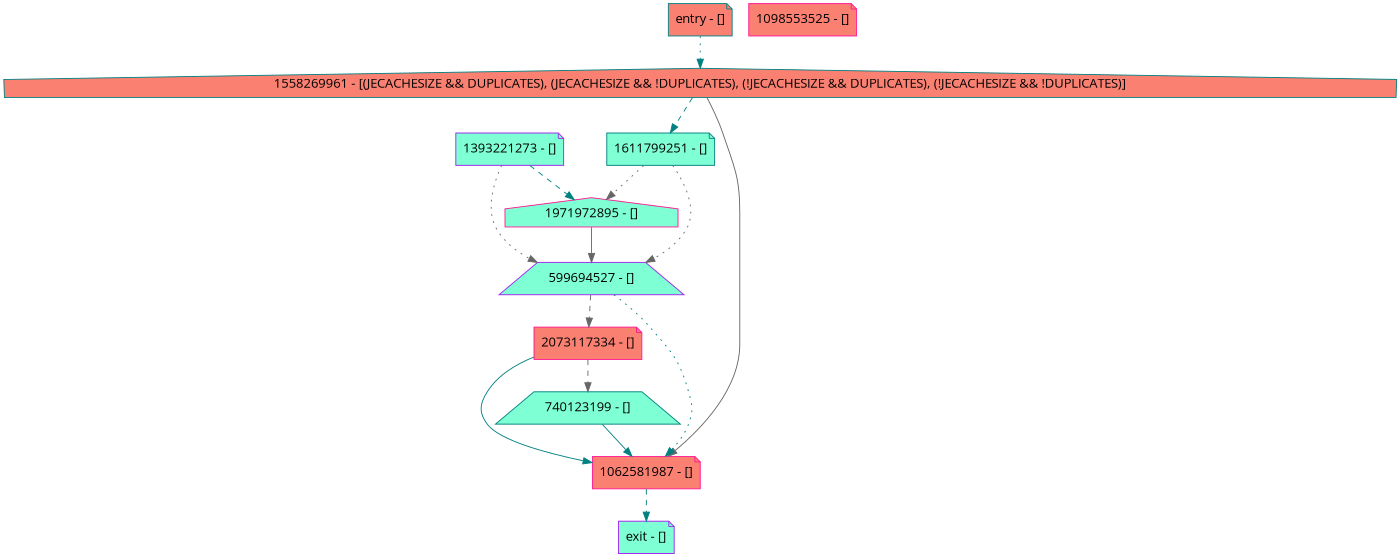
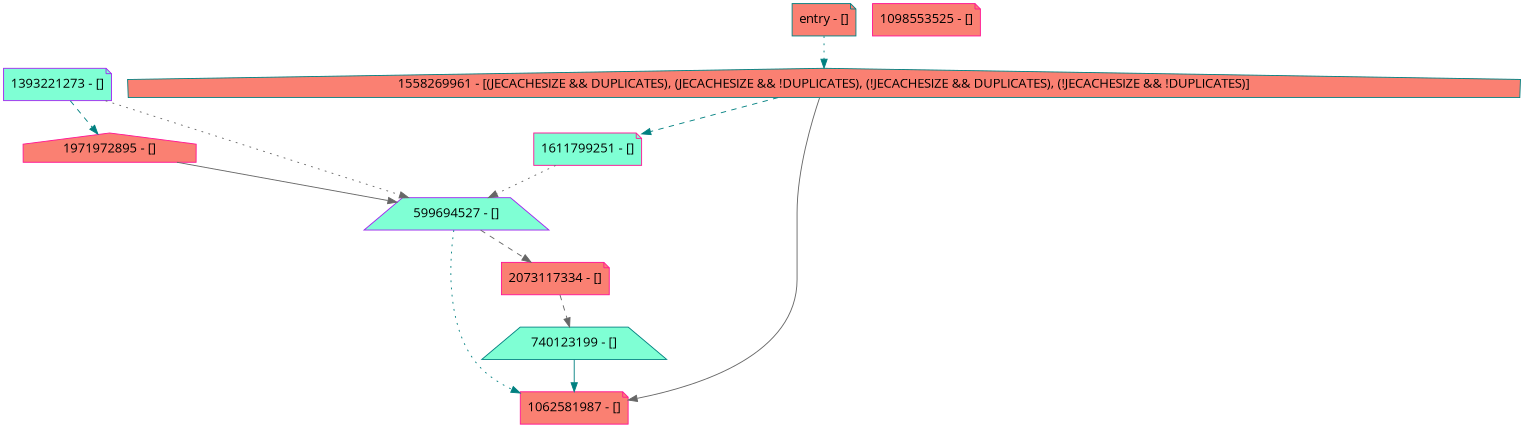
node "1611799251 - []": color teal -> deeppink
edge "1611799251 - []" -> "1971972895 - []": removed
node "1971972895 - []": fillcolor aquamarine -> salmon
edge "2073117334 - []" -> "1062581987 - []": removed
node "exit - []": removed
